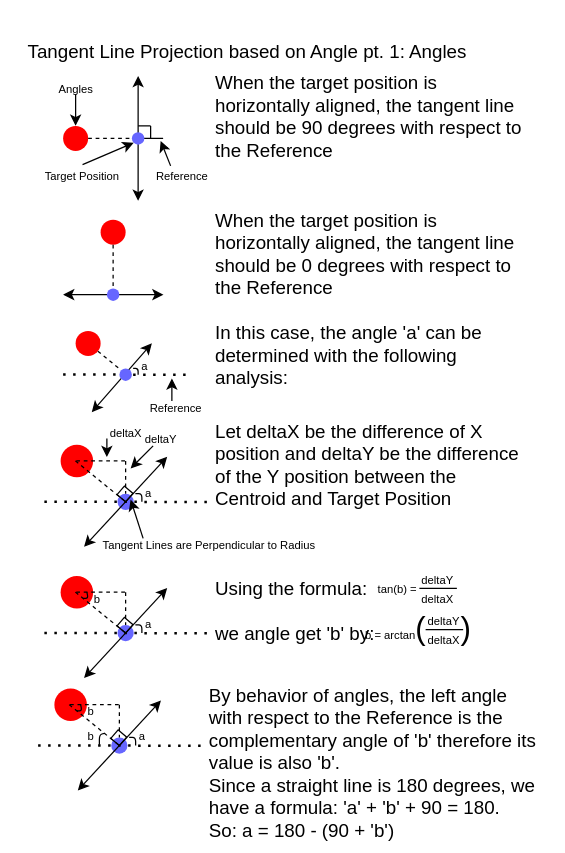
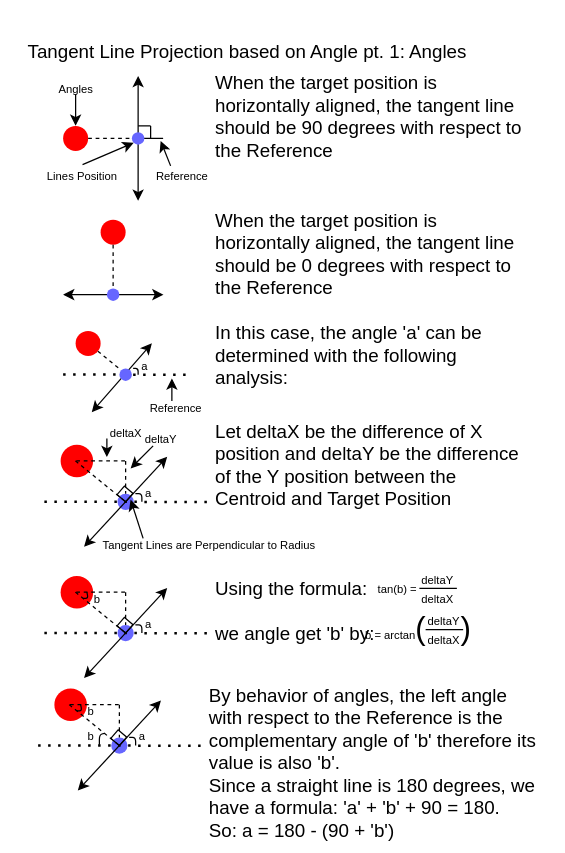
node "Target Position": label "Target Position" -> "Lines Position"
